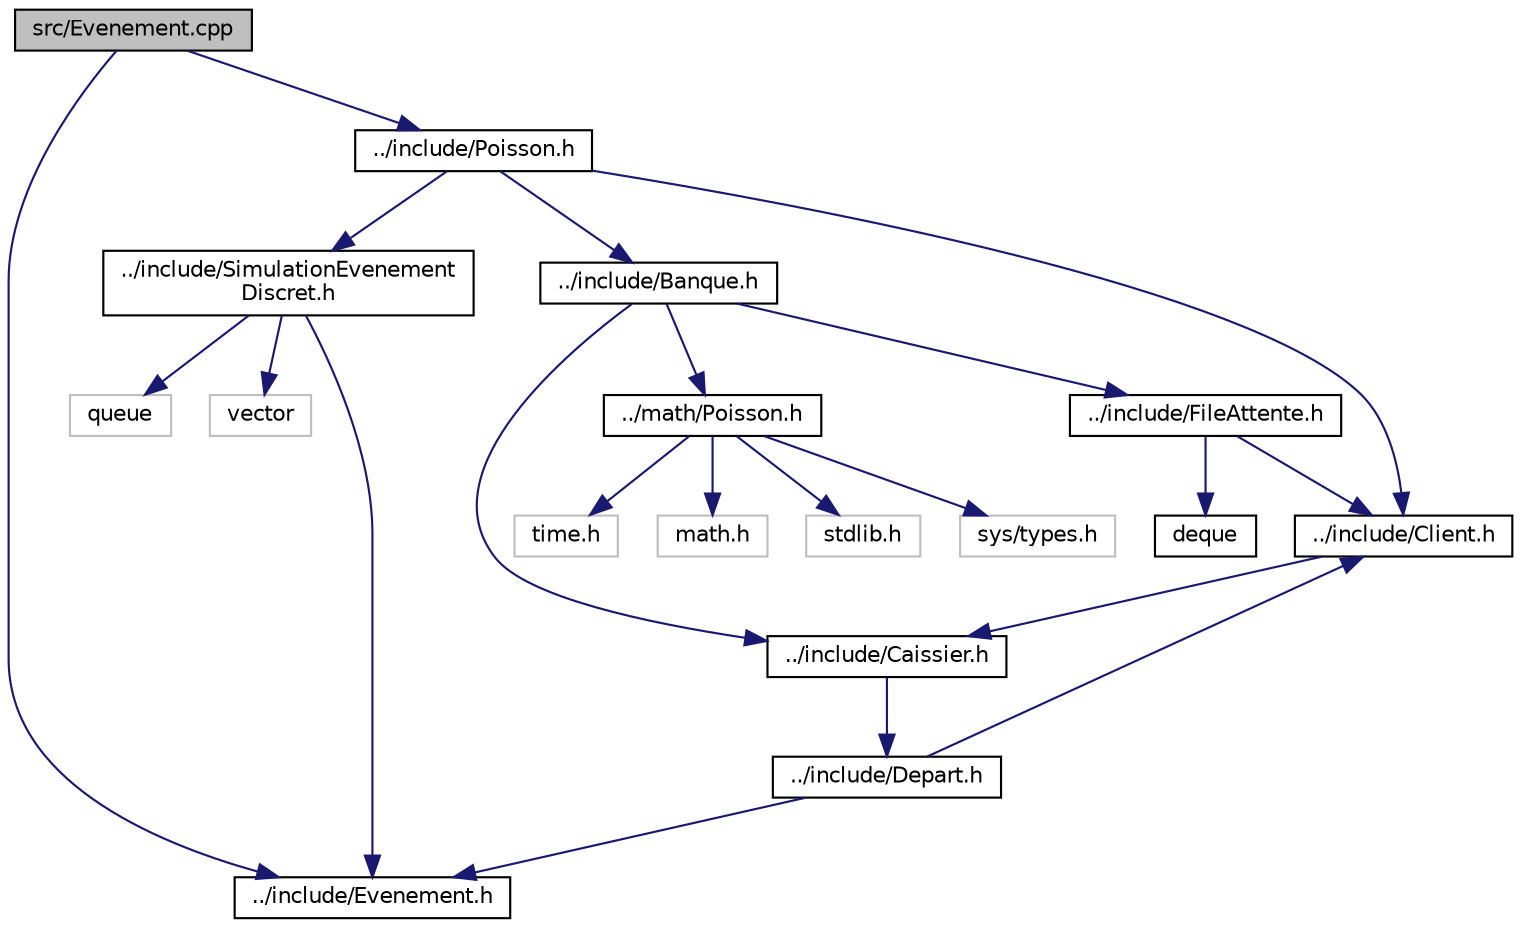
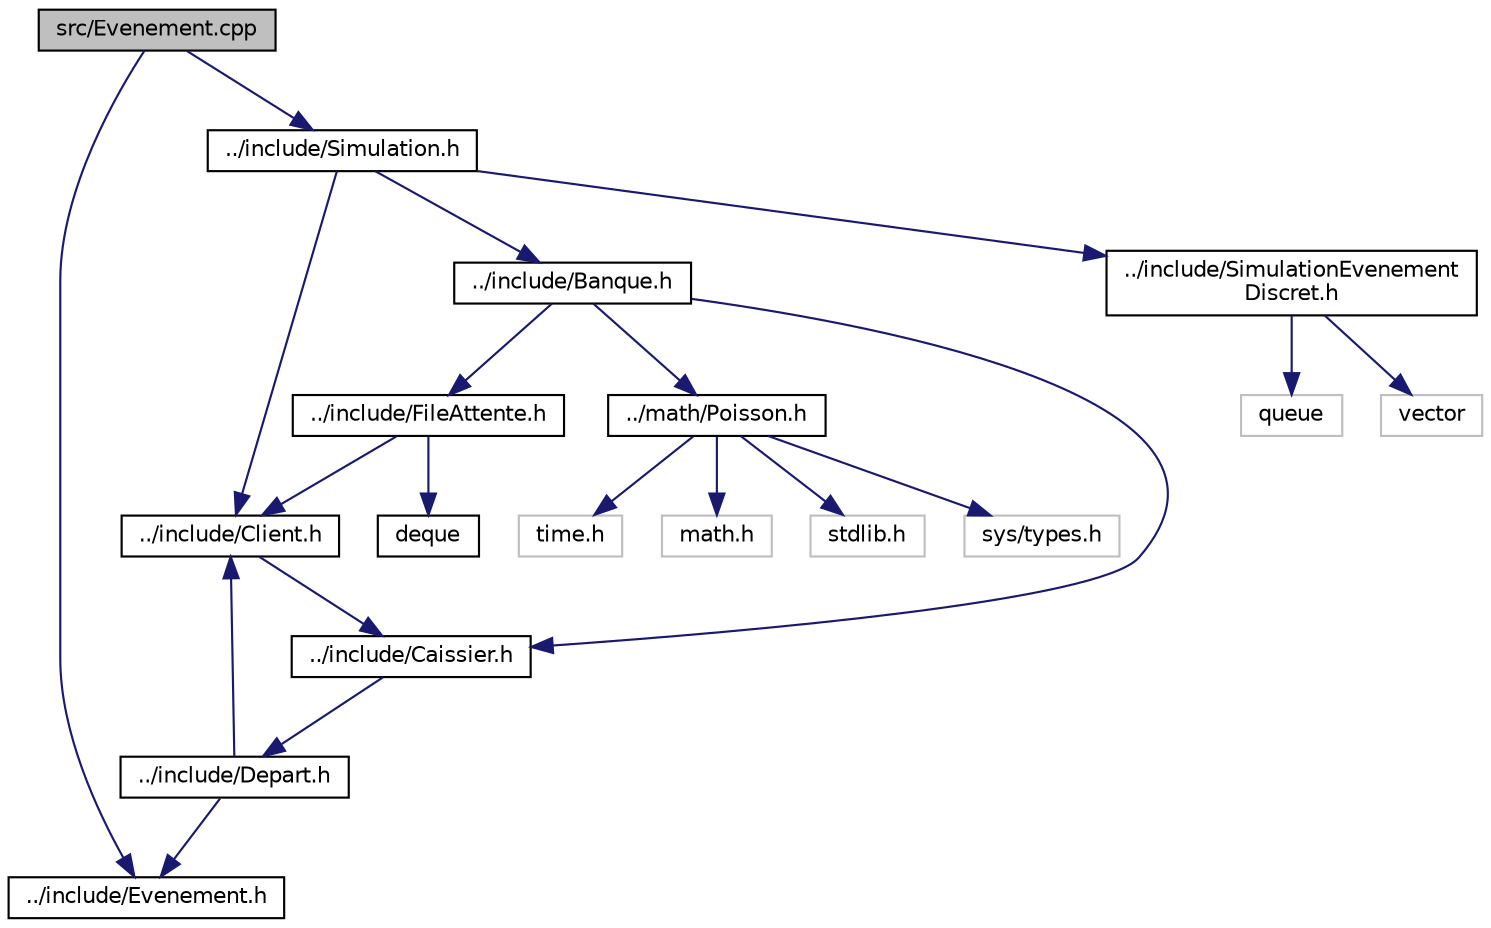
node "../include/Poisson.h": label "../include/Poisson.h" -> "../include/Simulation.h"
edge "../include/SimulationEvenement Discret.h" -> "../include/Evenement.h": removed
